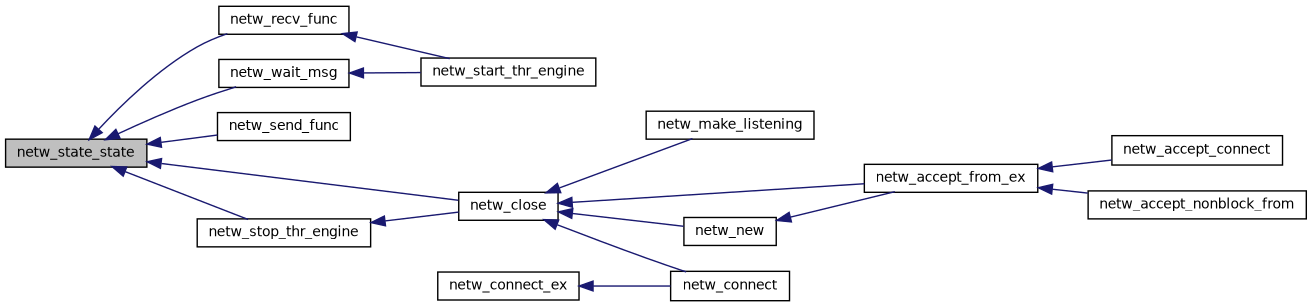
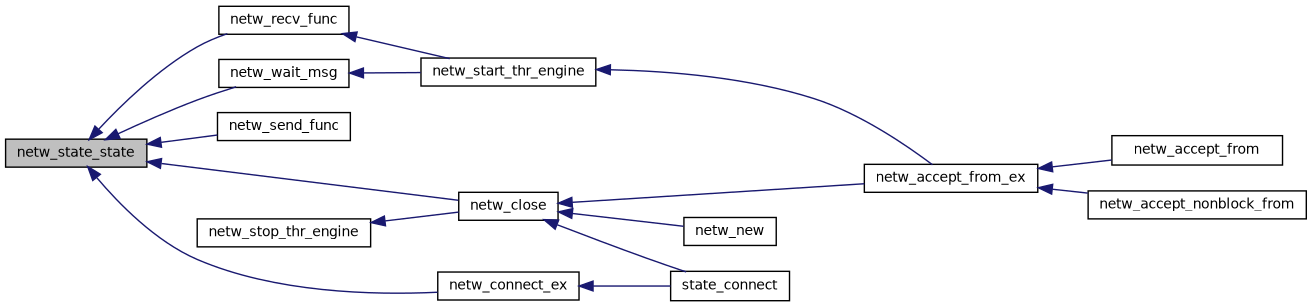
node "netw_make_listening": removed
node "netw_accept_connect": label "netw_accept_connect" -> "netw_accept_from"
edge "netw_stop_thr_engine" -> "netw_state_state": now "netw_connect_ex" -> "netw_state_state"
edge "netw_accept_from_ex" -> "netw_new": now "netw_accept_from_ex" -> "netw_start_thr_engine"
node "netw_connect": label "netw_connect" -> "state_connect"
